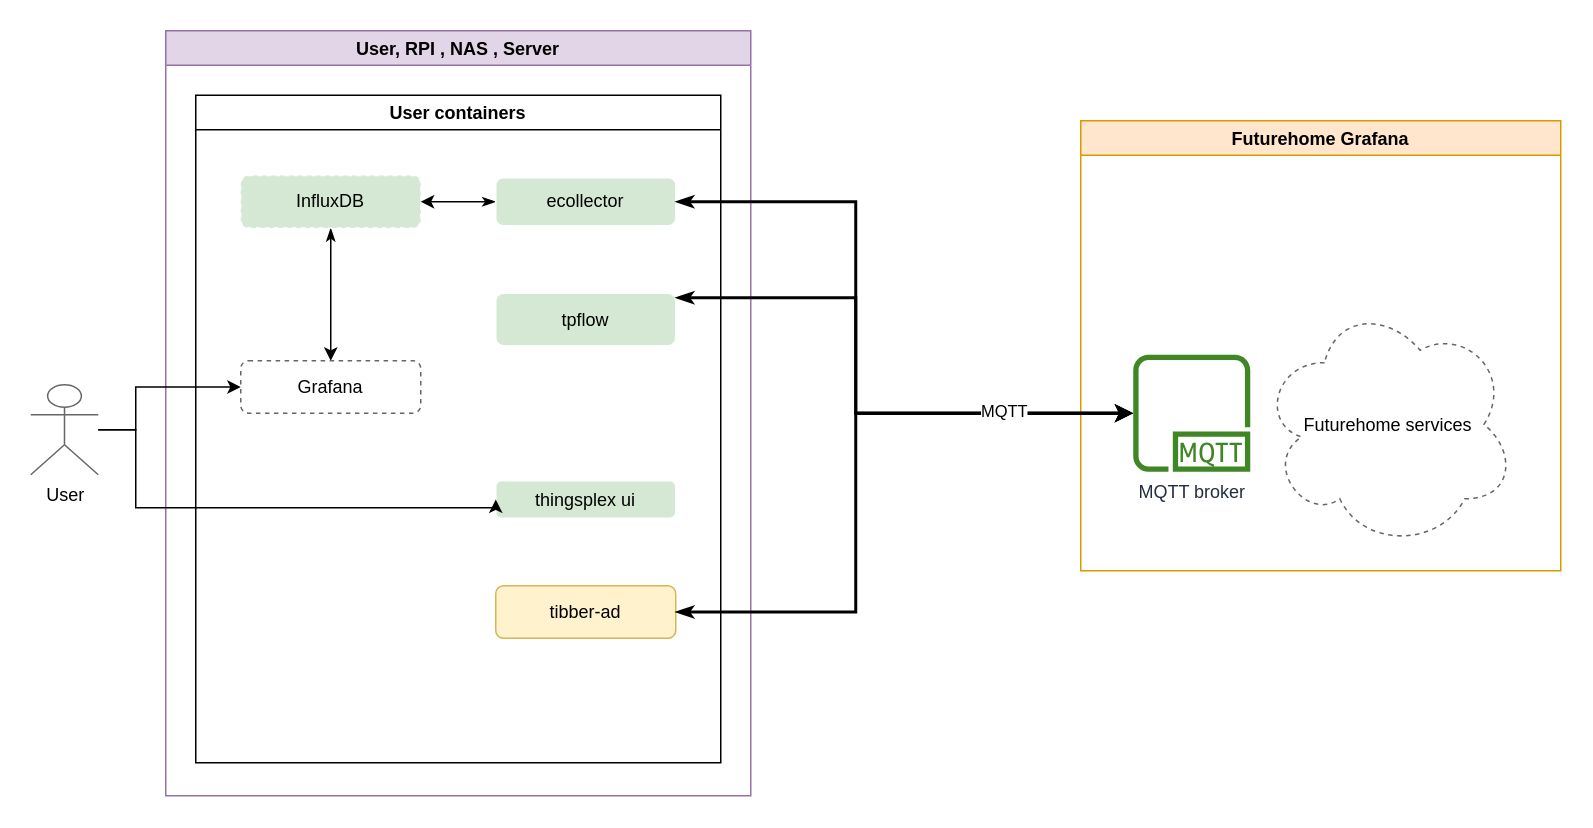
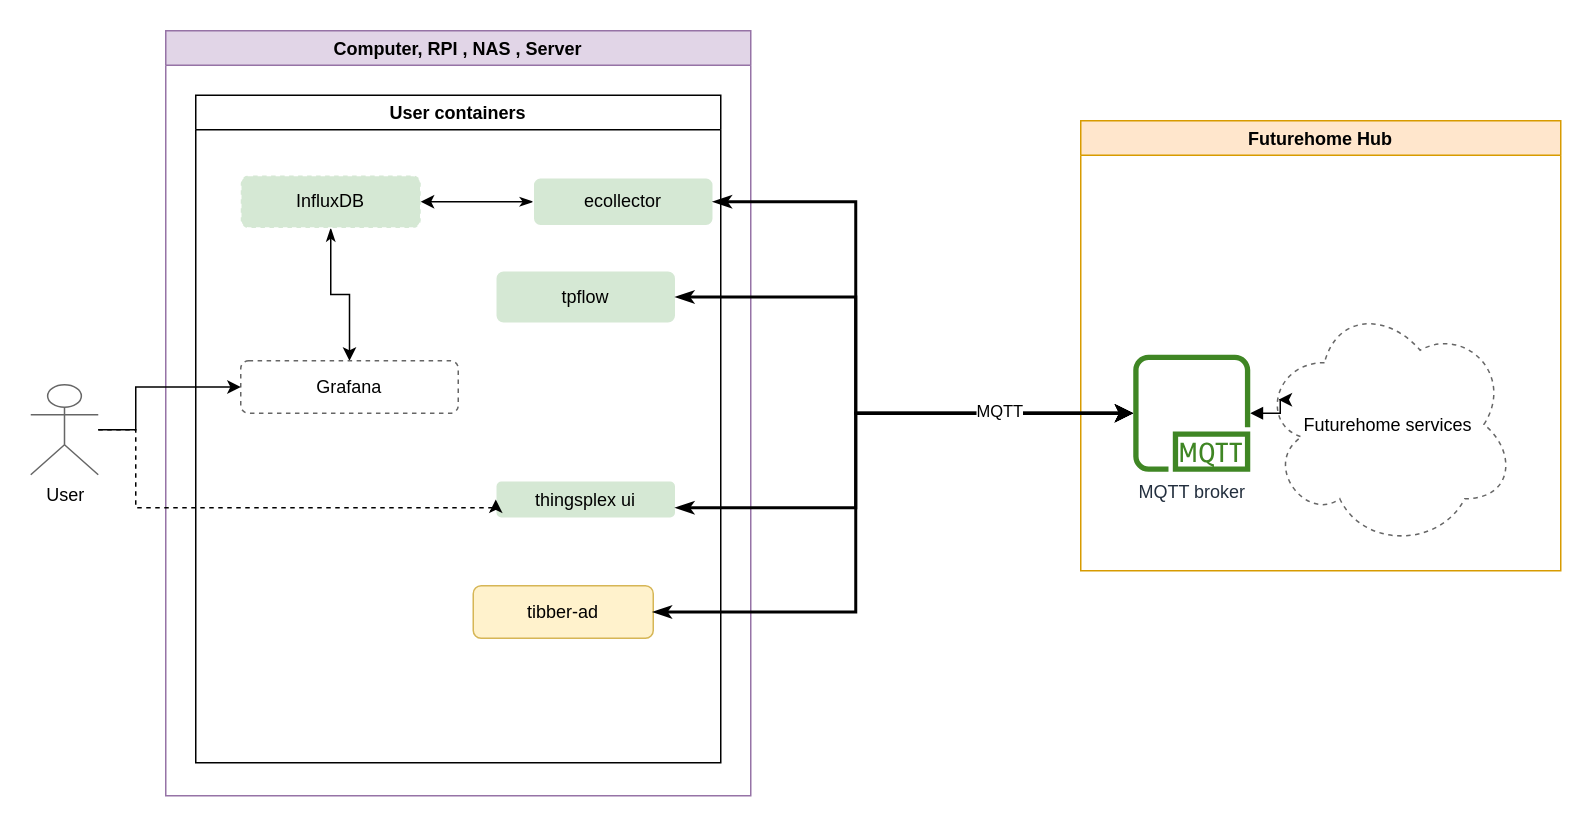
node "User, RPI , NAS , Server": label "User, RPI , NAS , Server" -> "Computer, RPI , NAS , Server"
node "Futurehome Grafana": label "Futurehome Grafana" -> "Futurehome Hub"
node "ecollector": moved (586, 202) -> (623, 202)
node "tpflow": moved (586, 320) -> (586, 297)
node "Grafana": size 180x53 -> 218x53
edge "MQTT broker" -- "Futurehome services": added
edge "User" -> "thingsplex ui": style solid -> dashed
edge "MQTT broker" -- "thingsplex ui": added
node "tibber-ad": moved (586, 612) -> (563, 612)
